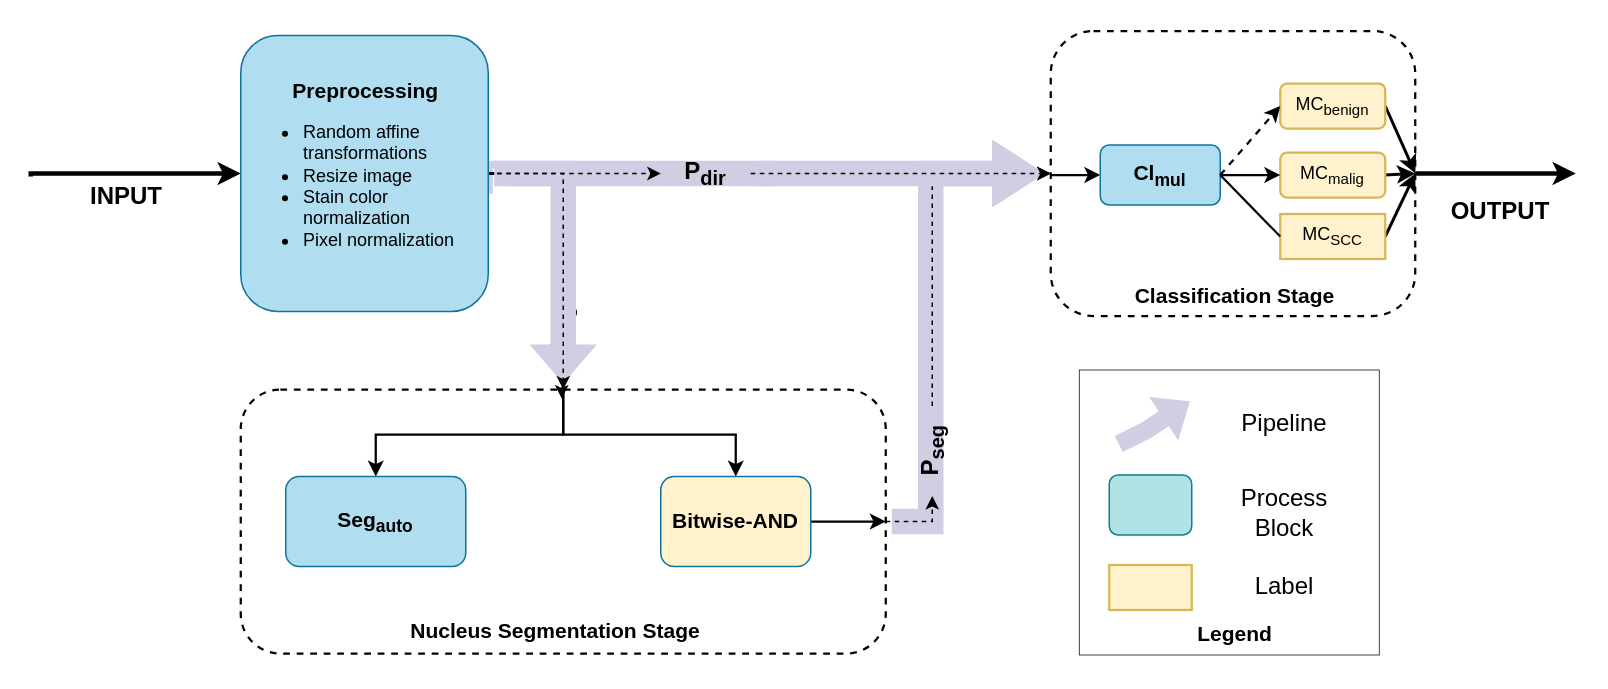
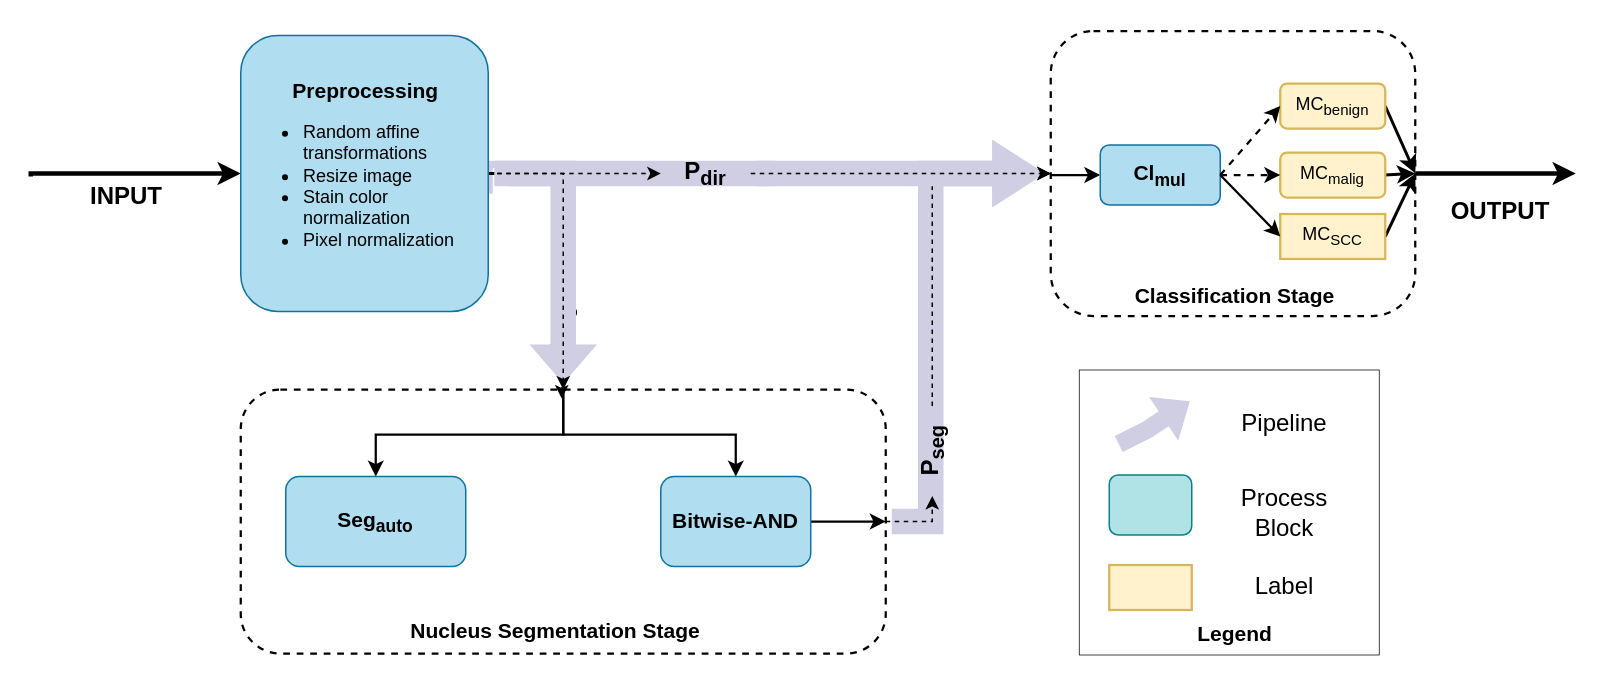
edge "Clmul" -> "MCmalig": style solid -> dashed
edge "Clmul" -- "MCSCC": arrowhead none -> classic
node "Bitwise-AND": fillcolor #fff2cc -> #b1ddf0
